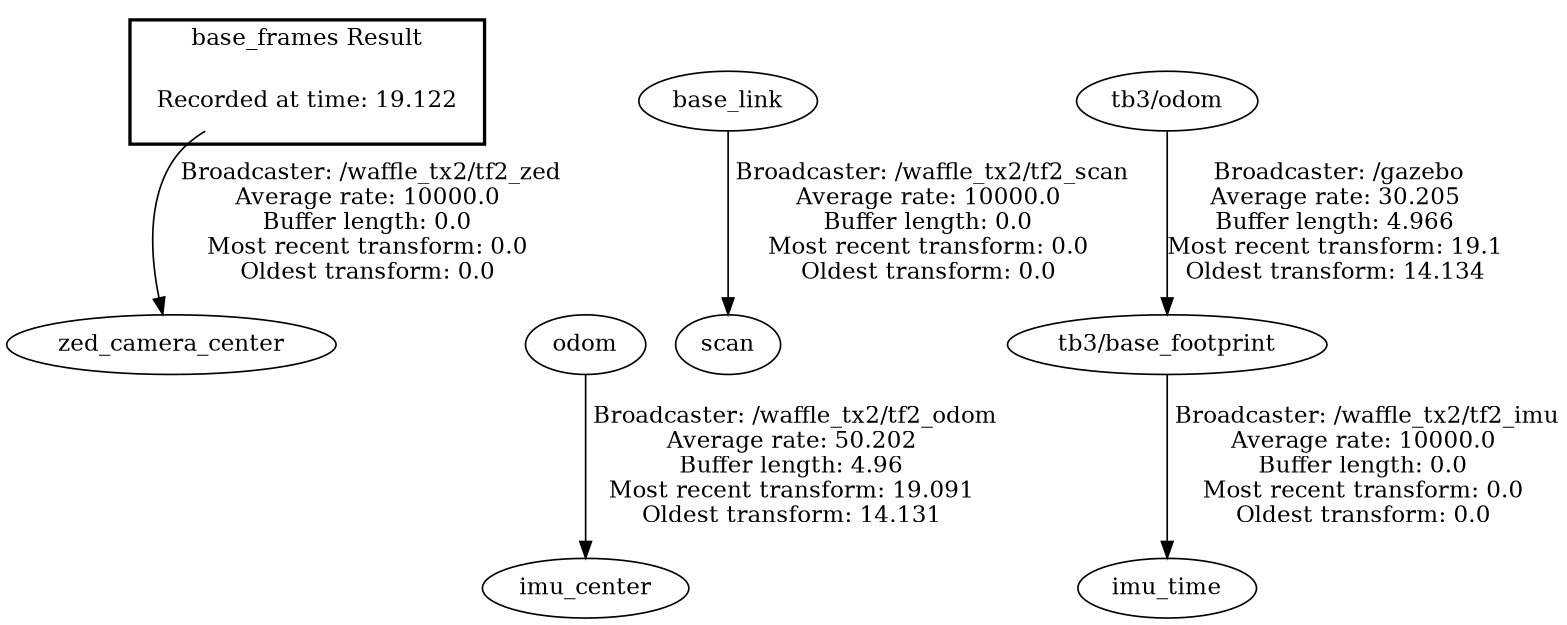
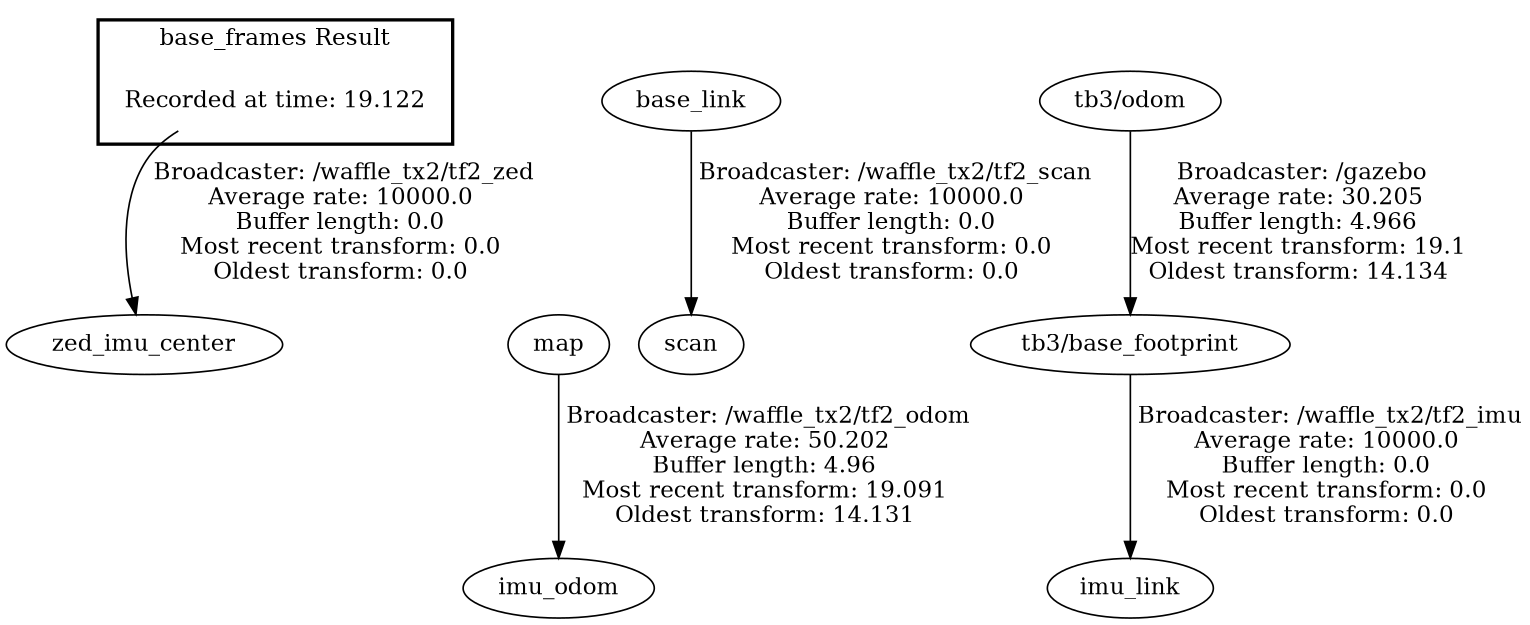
node "zed_camera_center": label "zed_camera_center" -> "zed_imu_center"
node "odom": label "odom" -> "map"
node "imu_center": label "imu_center" -> "imu_odom"
node "imu_time": label "imu_time" -> "imu_link"
